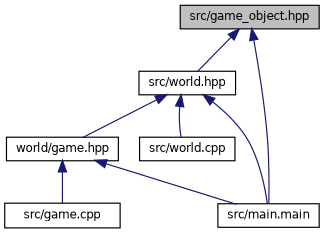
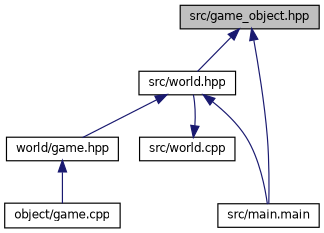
edge "src/world.cpp" -> "src/world.hpp": reversed
edge "src/main.main" -> "world/game.hpp": removed
node "src/game.cpp": label "src/game.cpp" -> "object/game.cpp"
